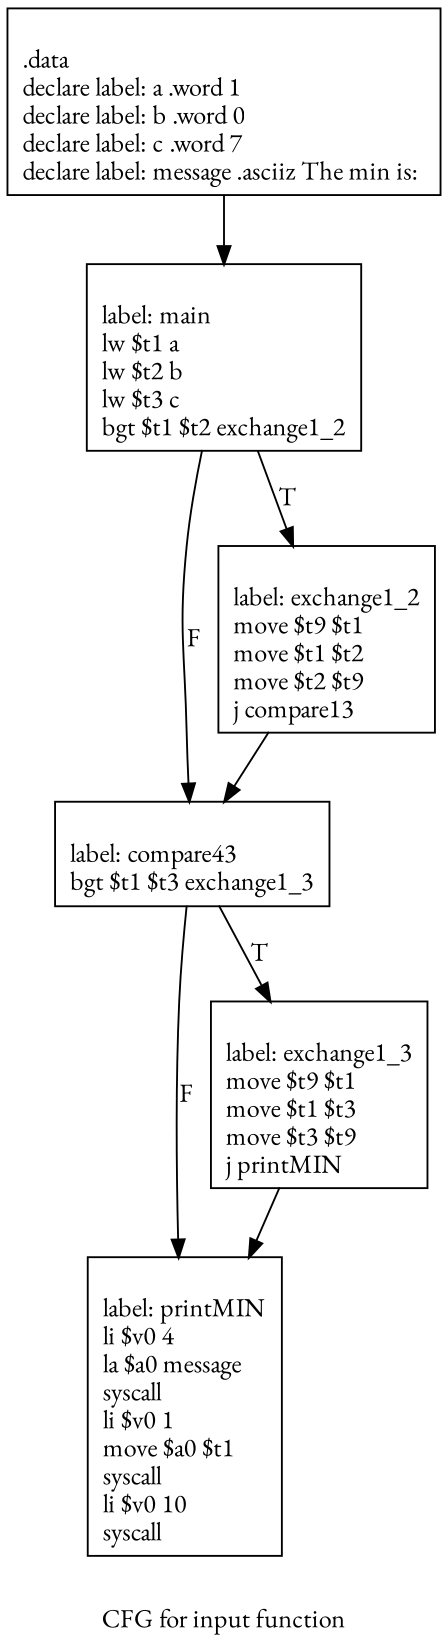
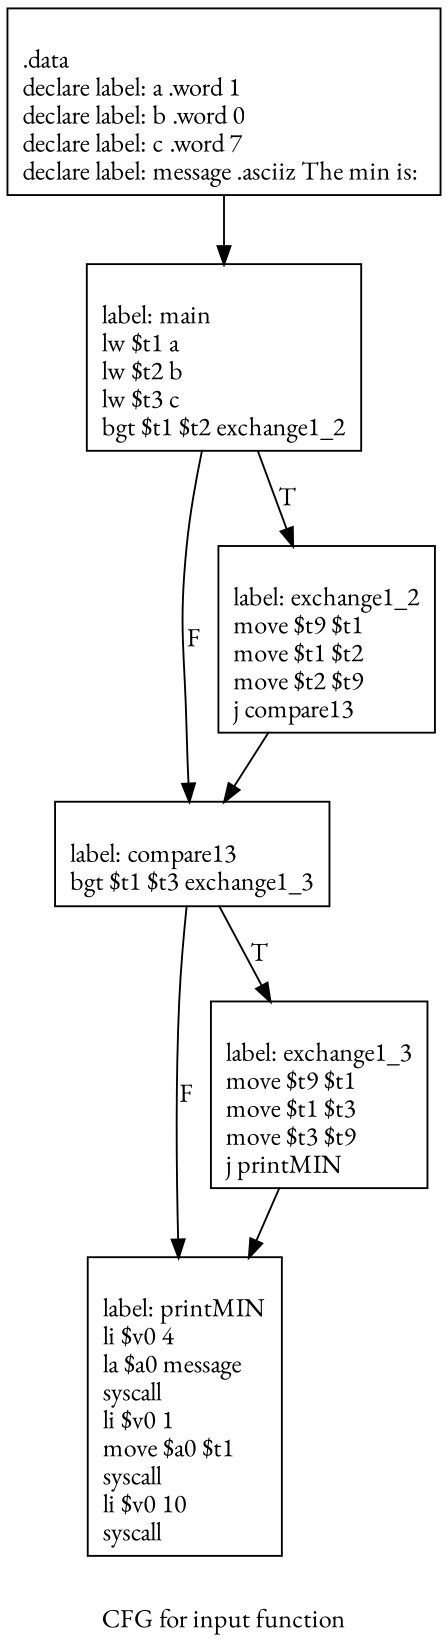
node "label: compare43 bgt $t1 $t3 exchange1_3": label "label: compare43 bgt $t1 $t3 exchange1_3" -> "label: compare13 bgt $t1 $t3 exchange1_3"
